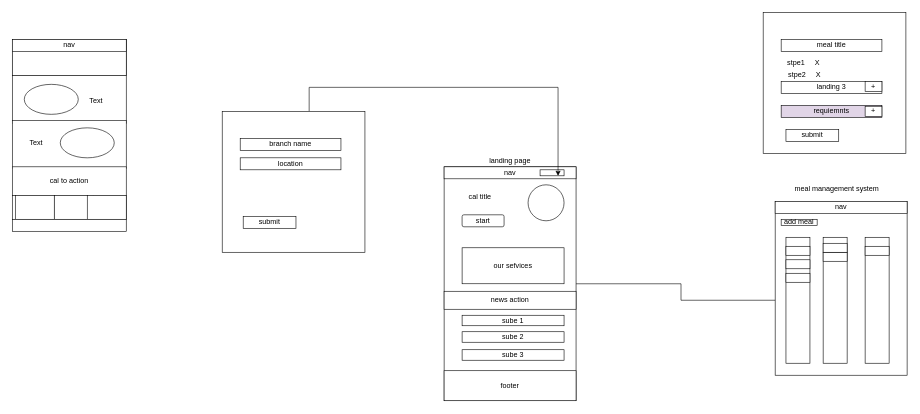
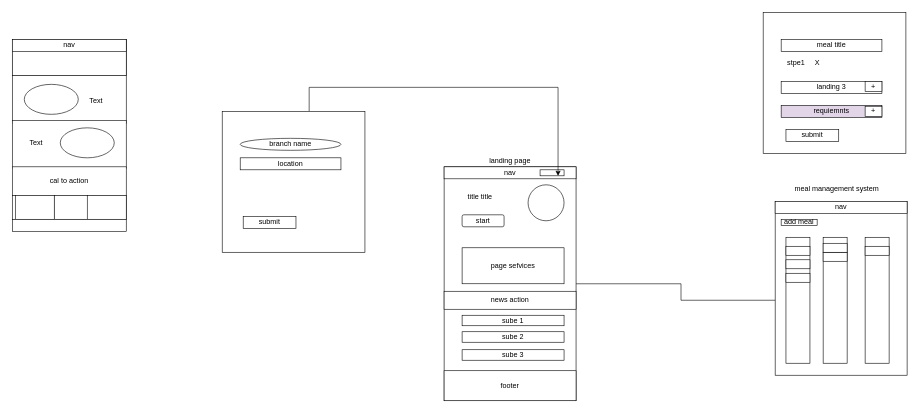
node "stpe2 X": removed
node "branch name": shape rectangle -> ellipse
node "cal title": label "cal title" -> "title title"
node "our sefvices": label "our sefvices" -> "page sefvices"
